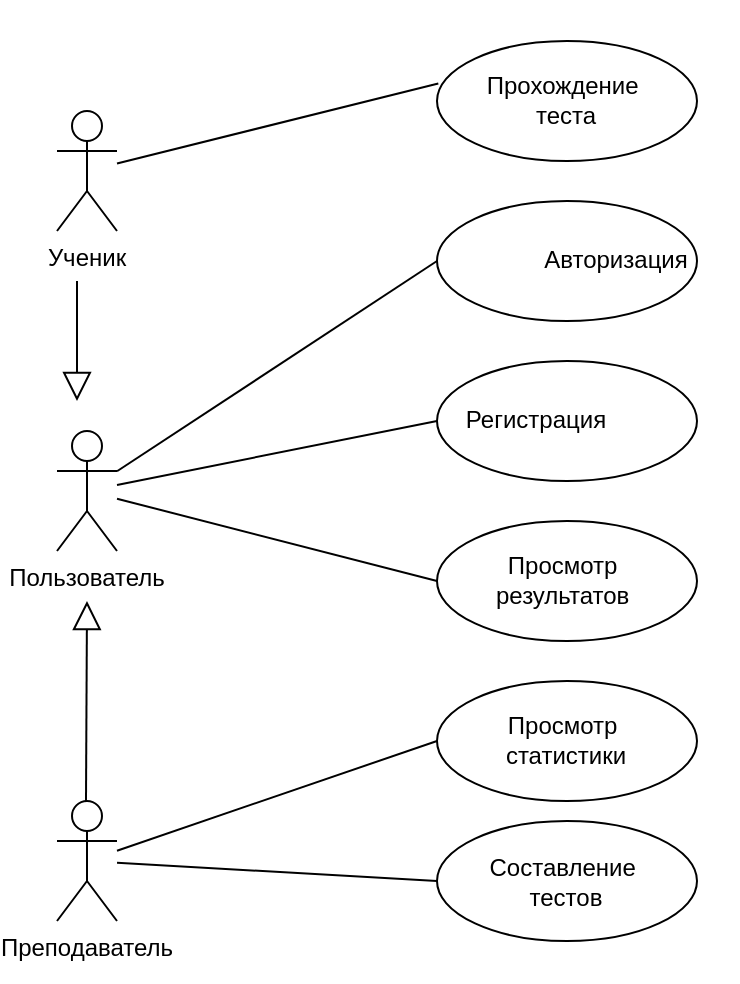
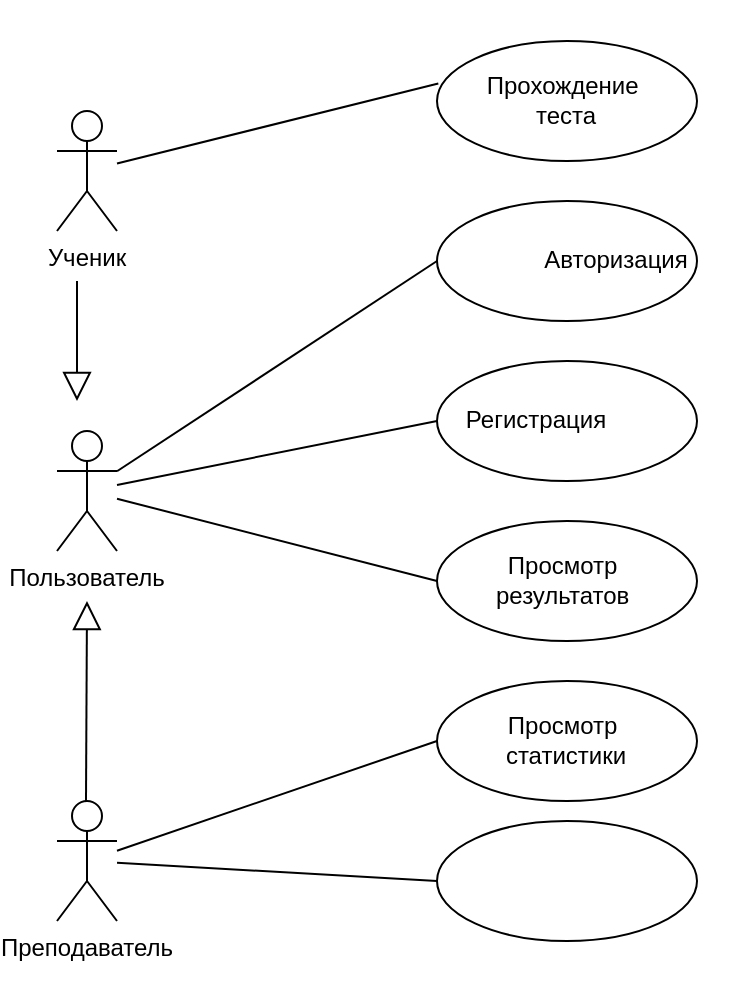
node "Составление тестов": removed
